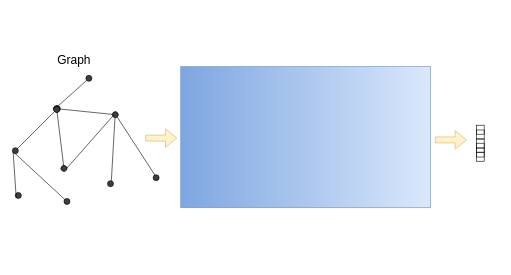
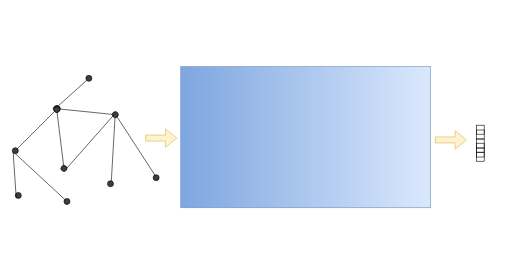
node "Graph": removed
